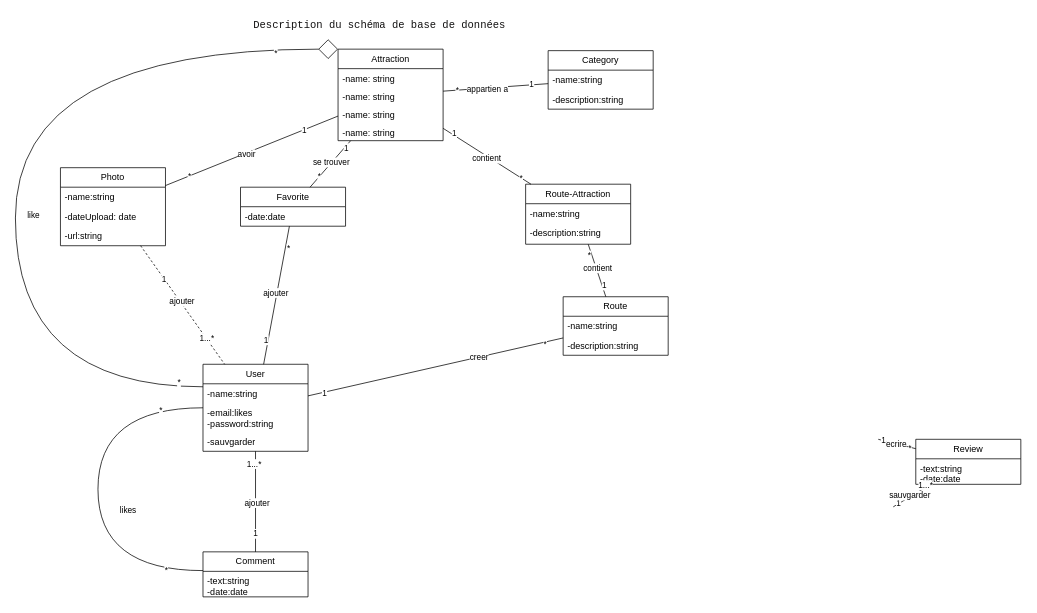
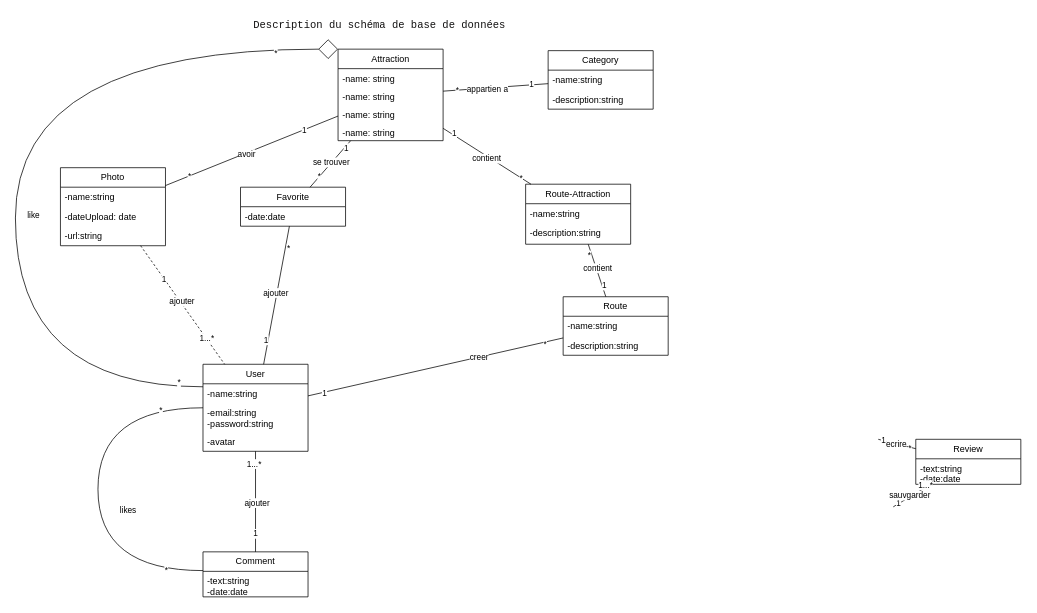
node "-email:likes -password:string": label "-email:likes -password:string" -> "-email:string -password:string"
node "-sauvgarder": label "-sauvgarder" -> "-avatar"
